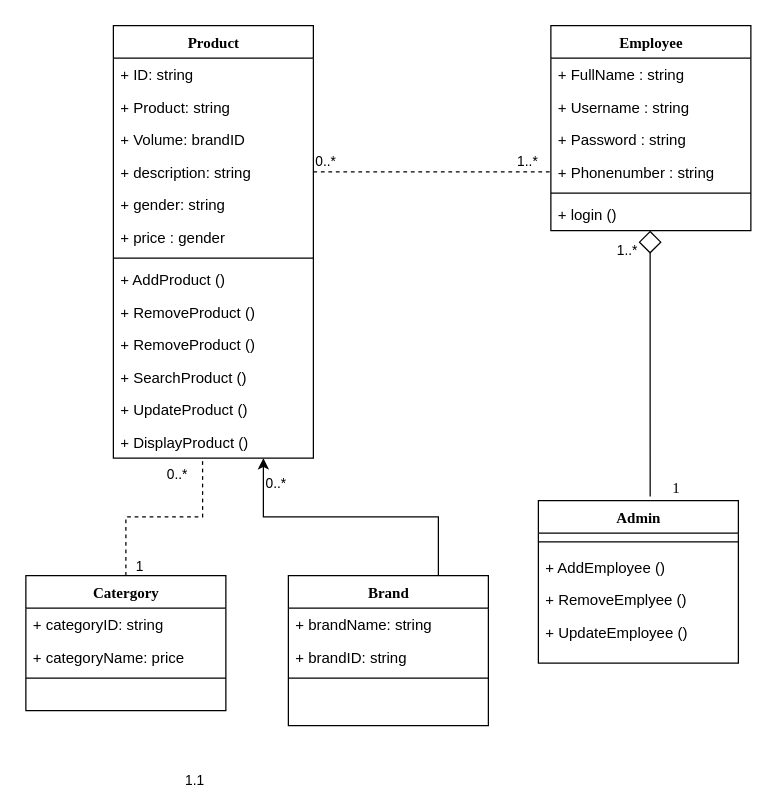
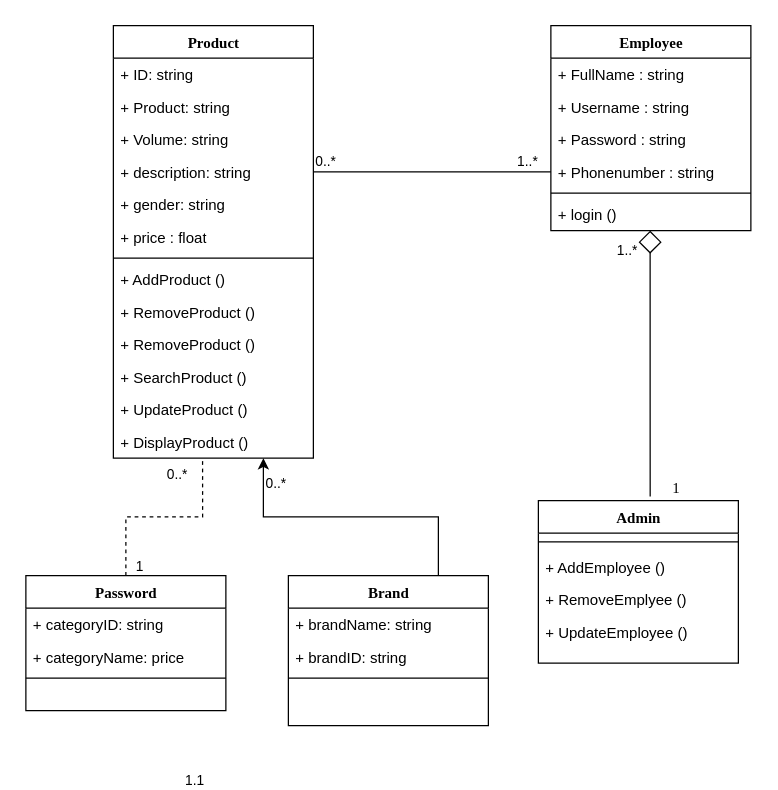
node "+ Volume: brandID": label "+ Volume: brandID" -> "+ Volume: string"
edge "+ description: string" -- "+ Phonenumber : string": style dashed -> solid
node "+ price : gender": label "+ price : gender" -> "+ price : float"
node "Catergory": label "Catergory" -> "Password"
